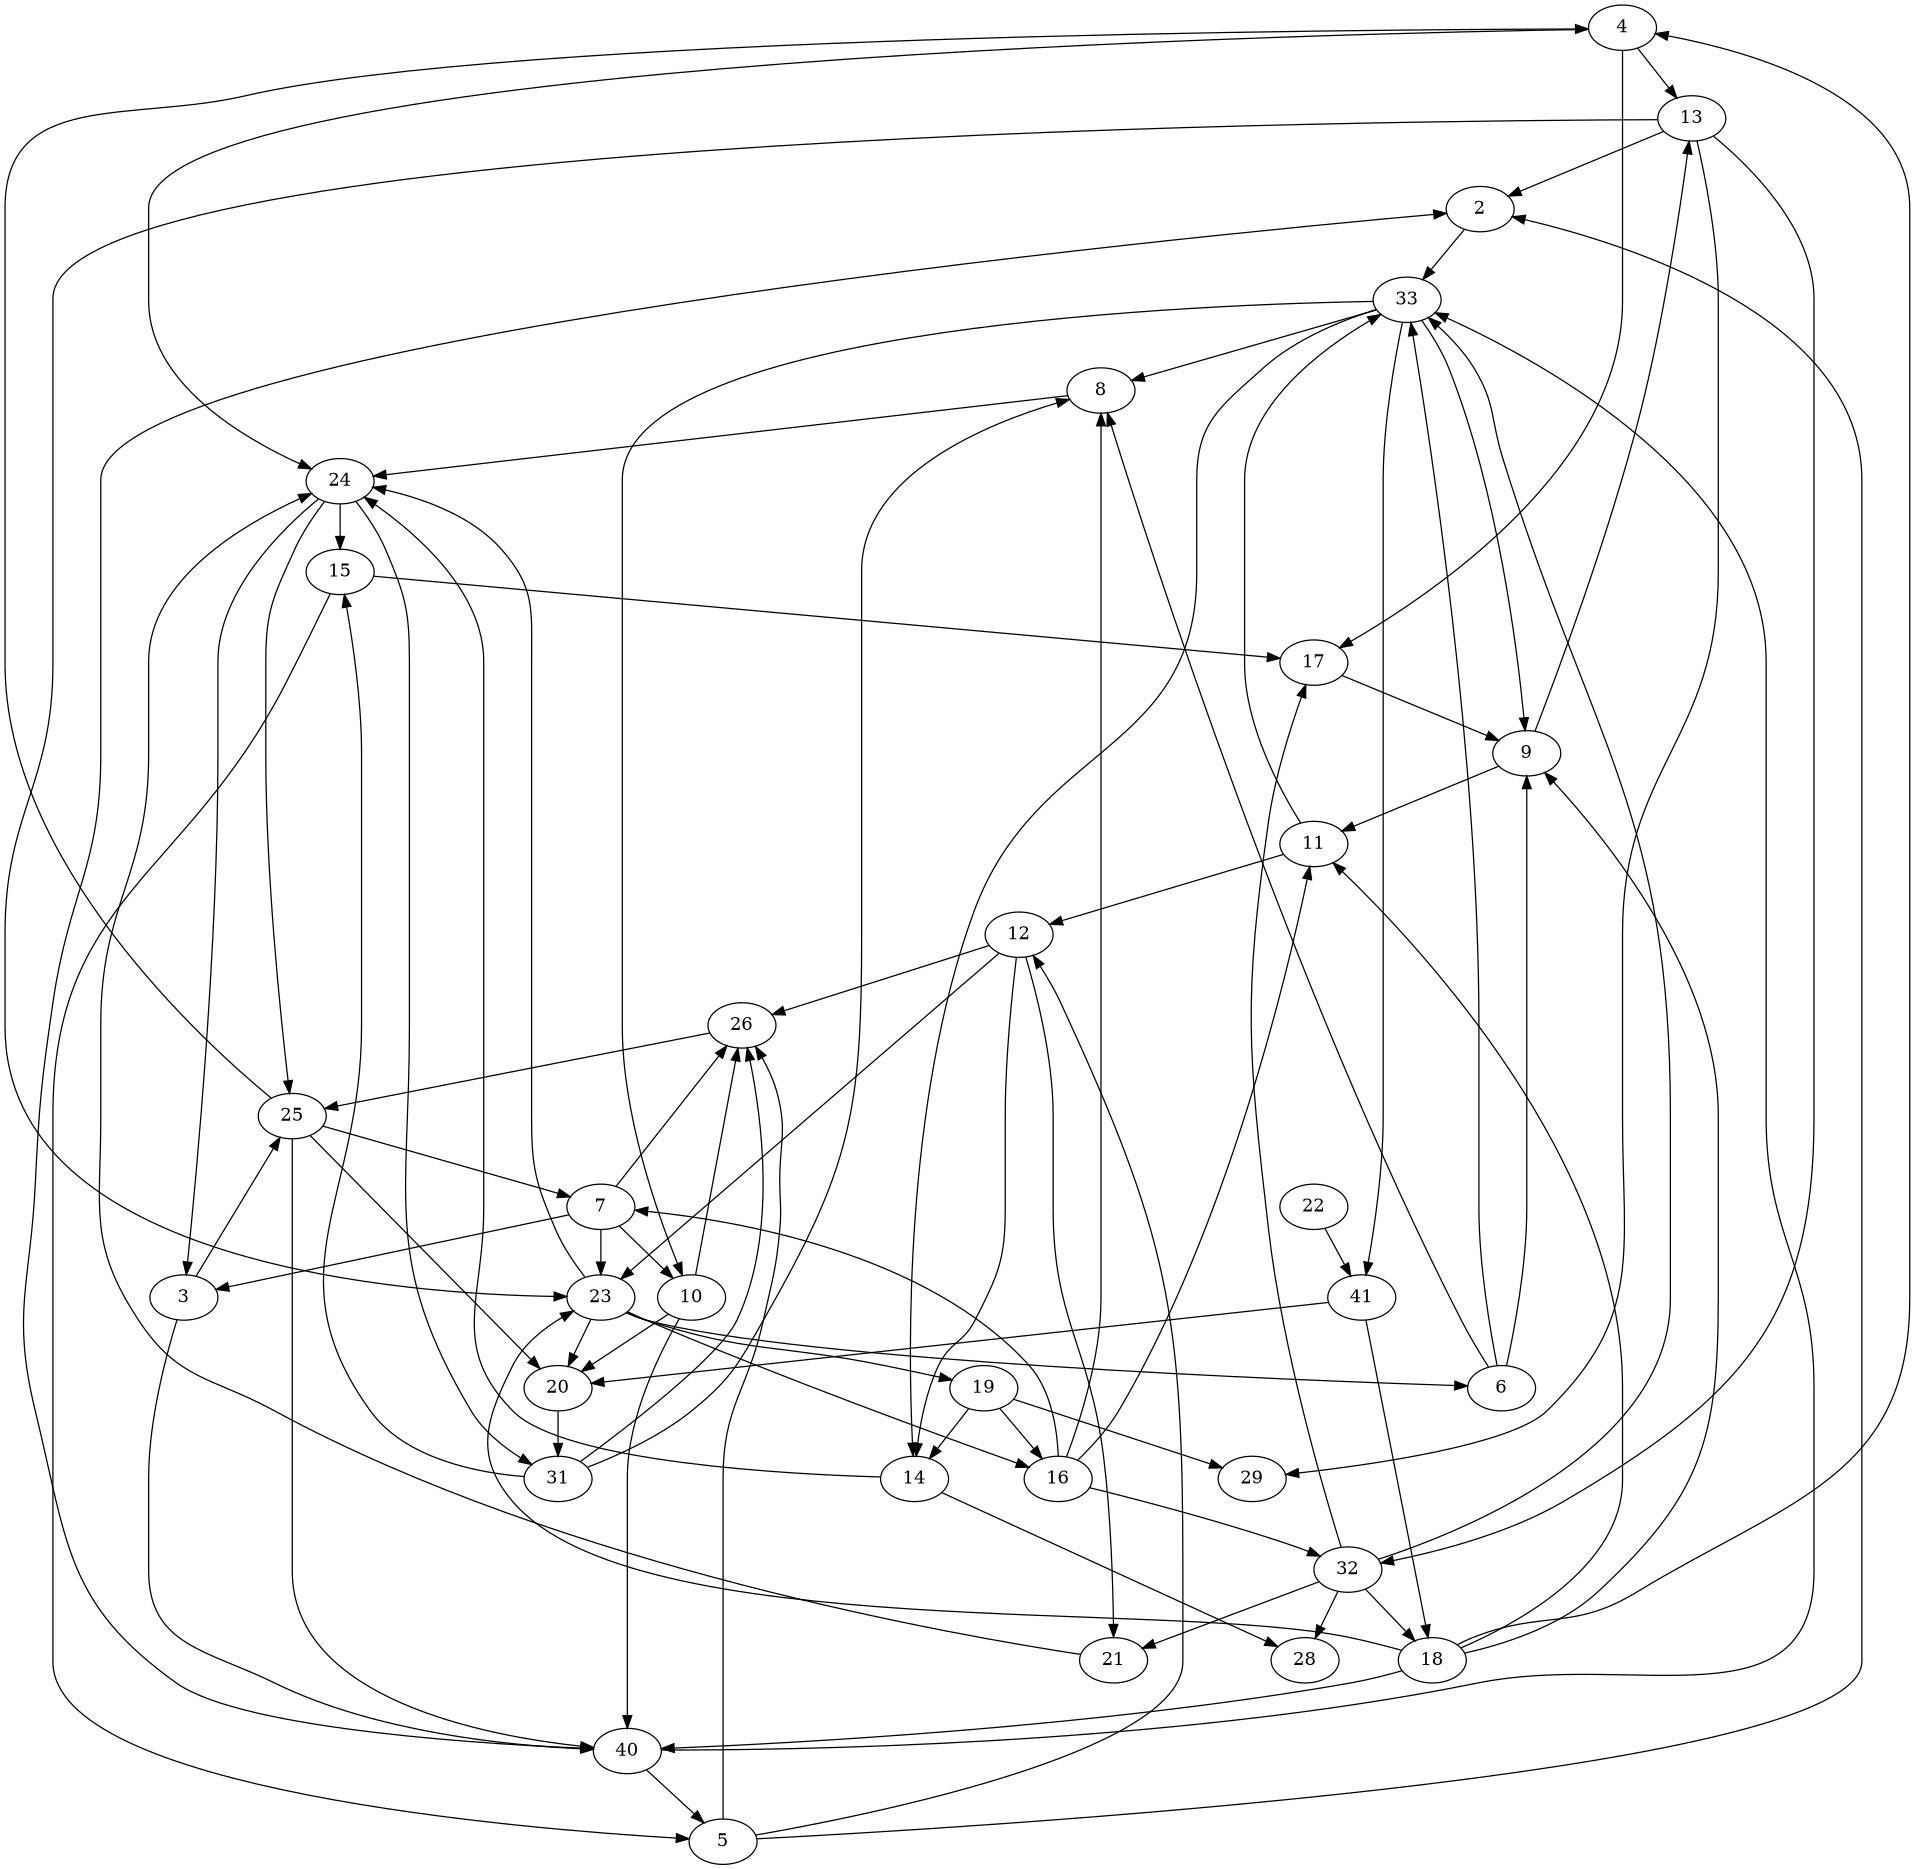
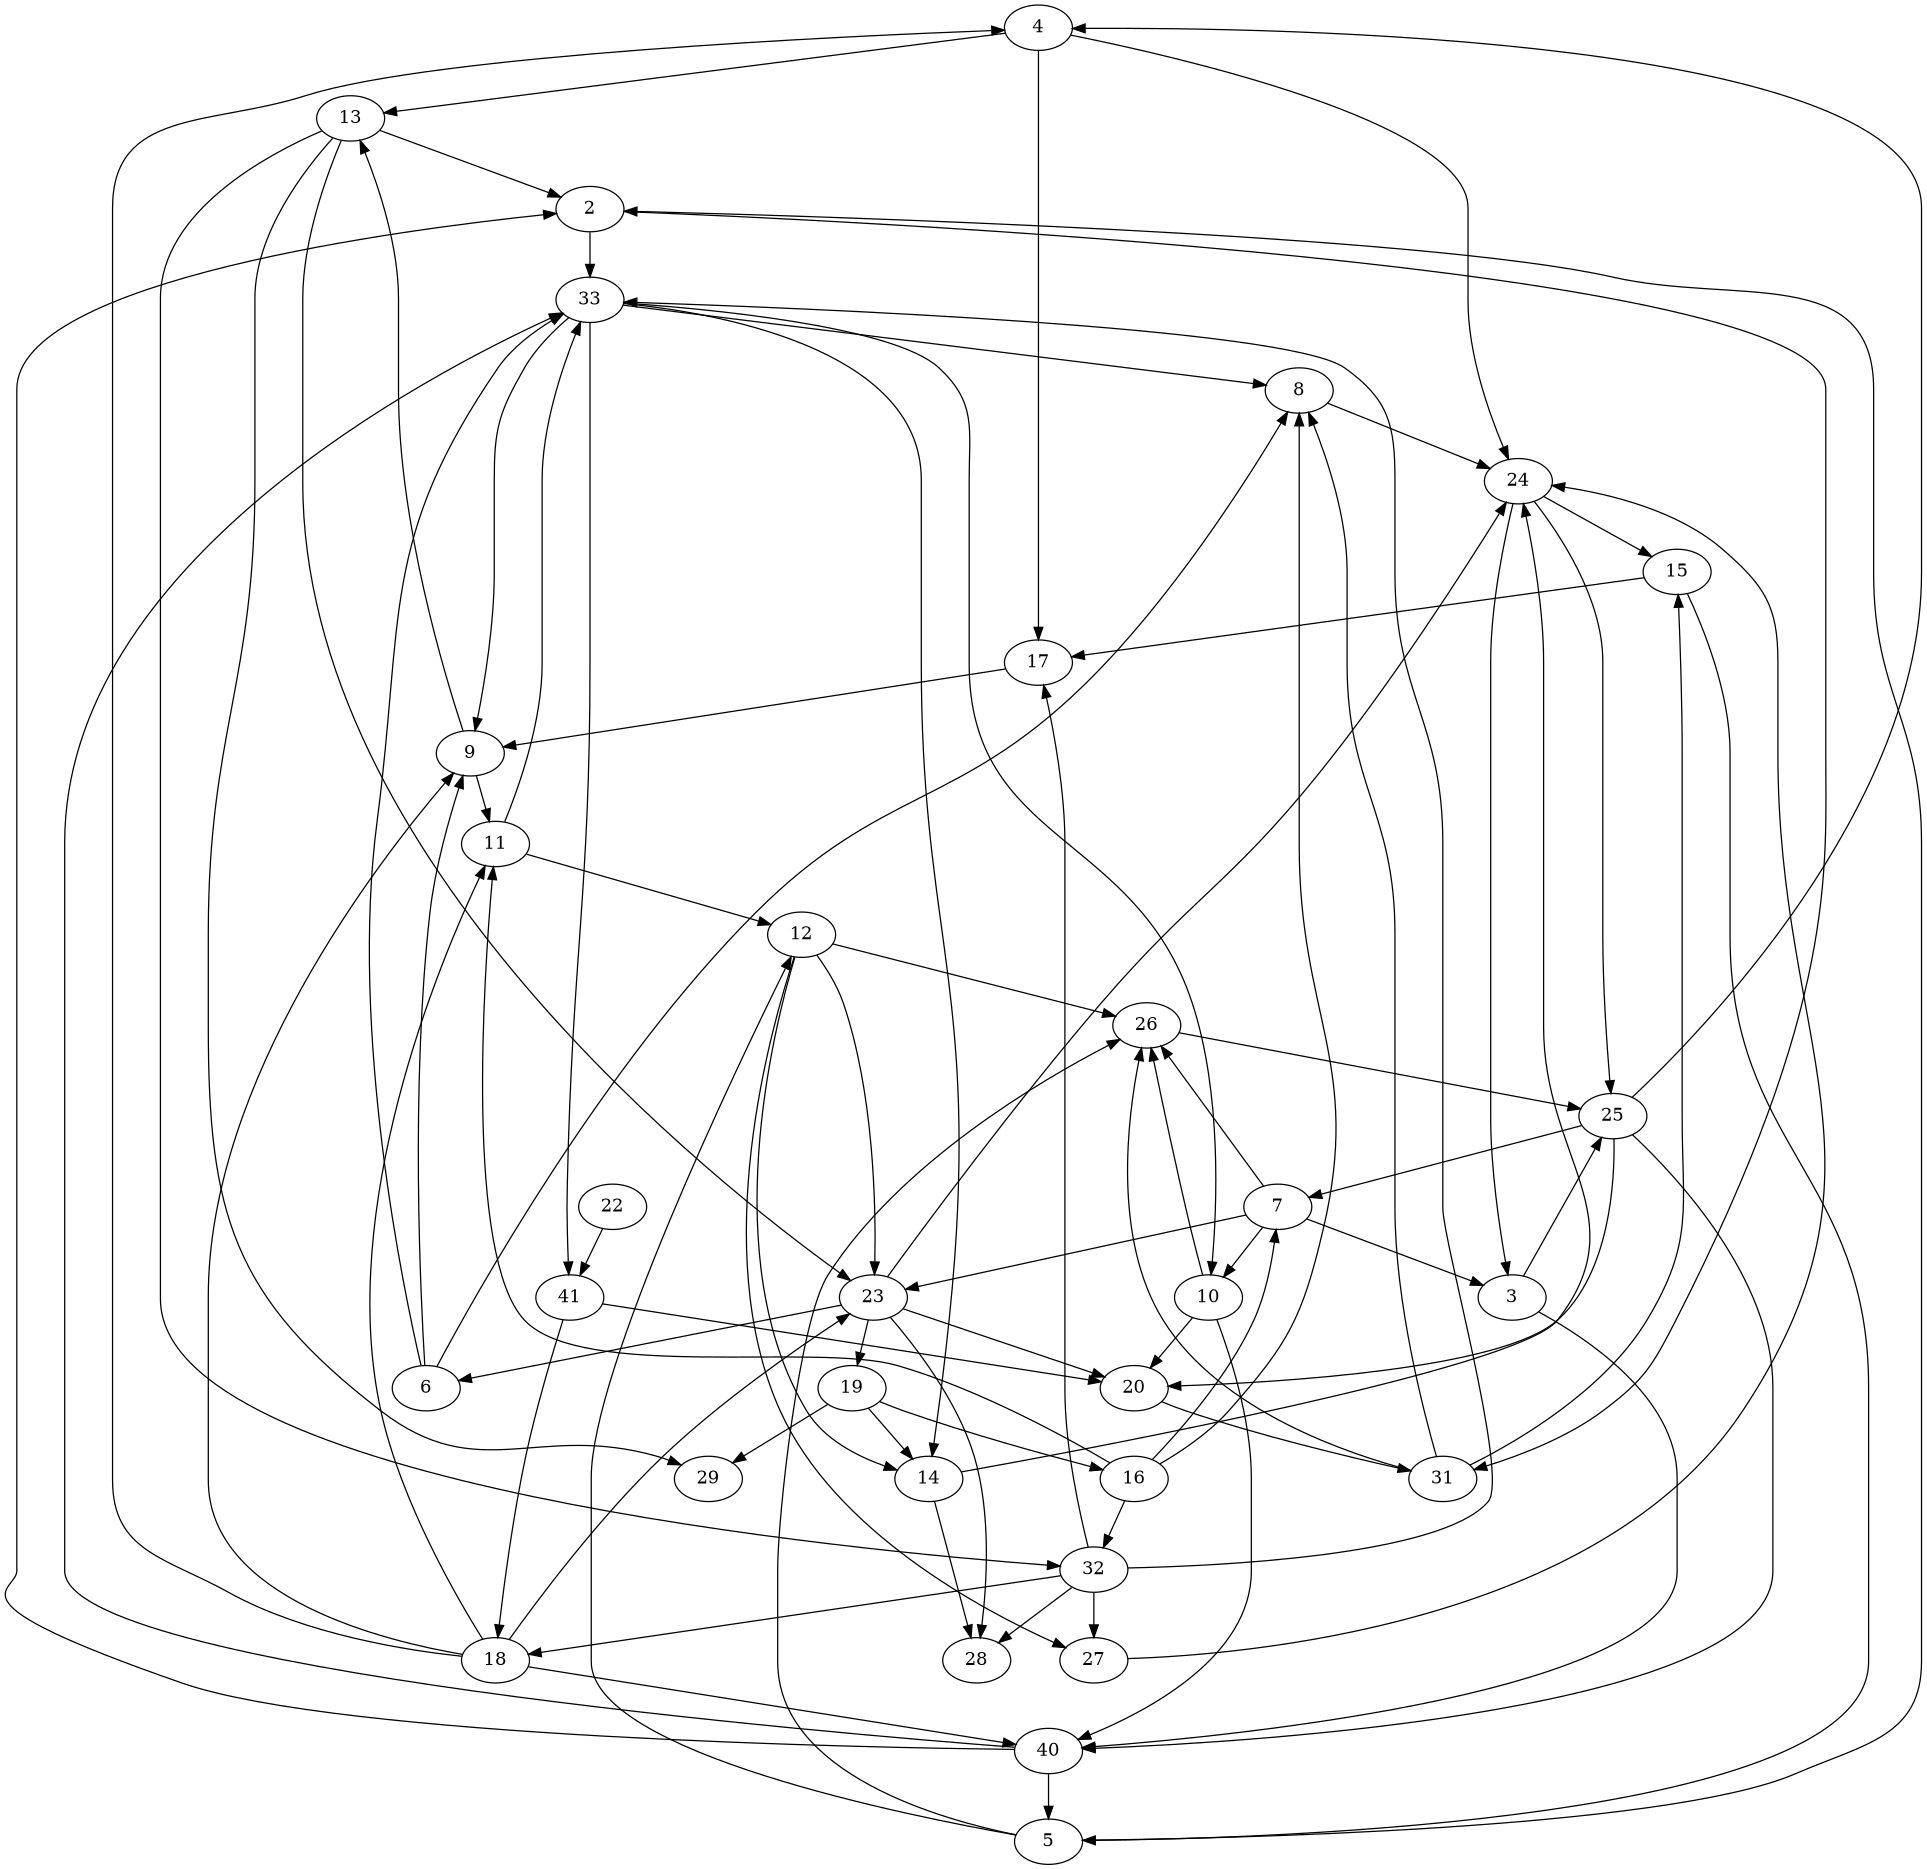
edge "24" -> "31": now "2" -> "31"
edge "23" -> "16": now "23" -> "28"
node "21": label "21" -> "27"
